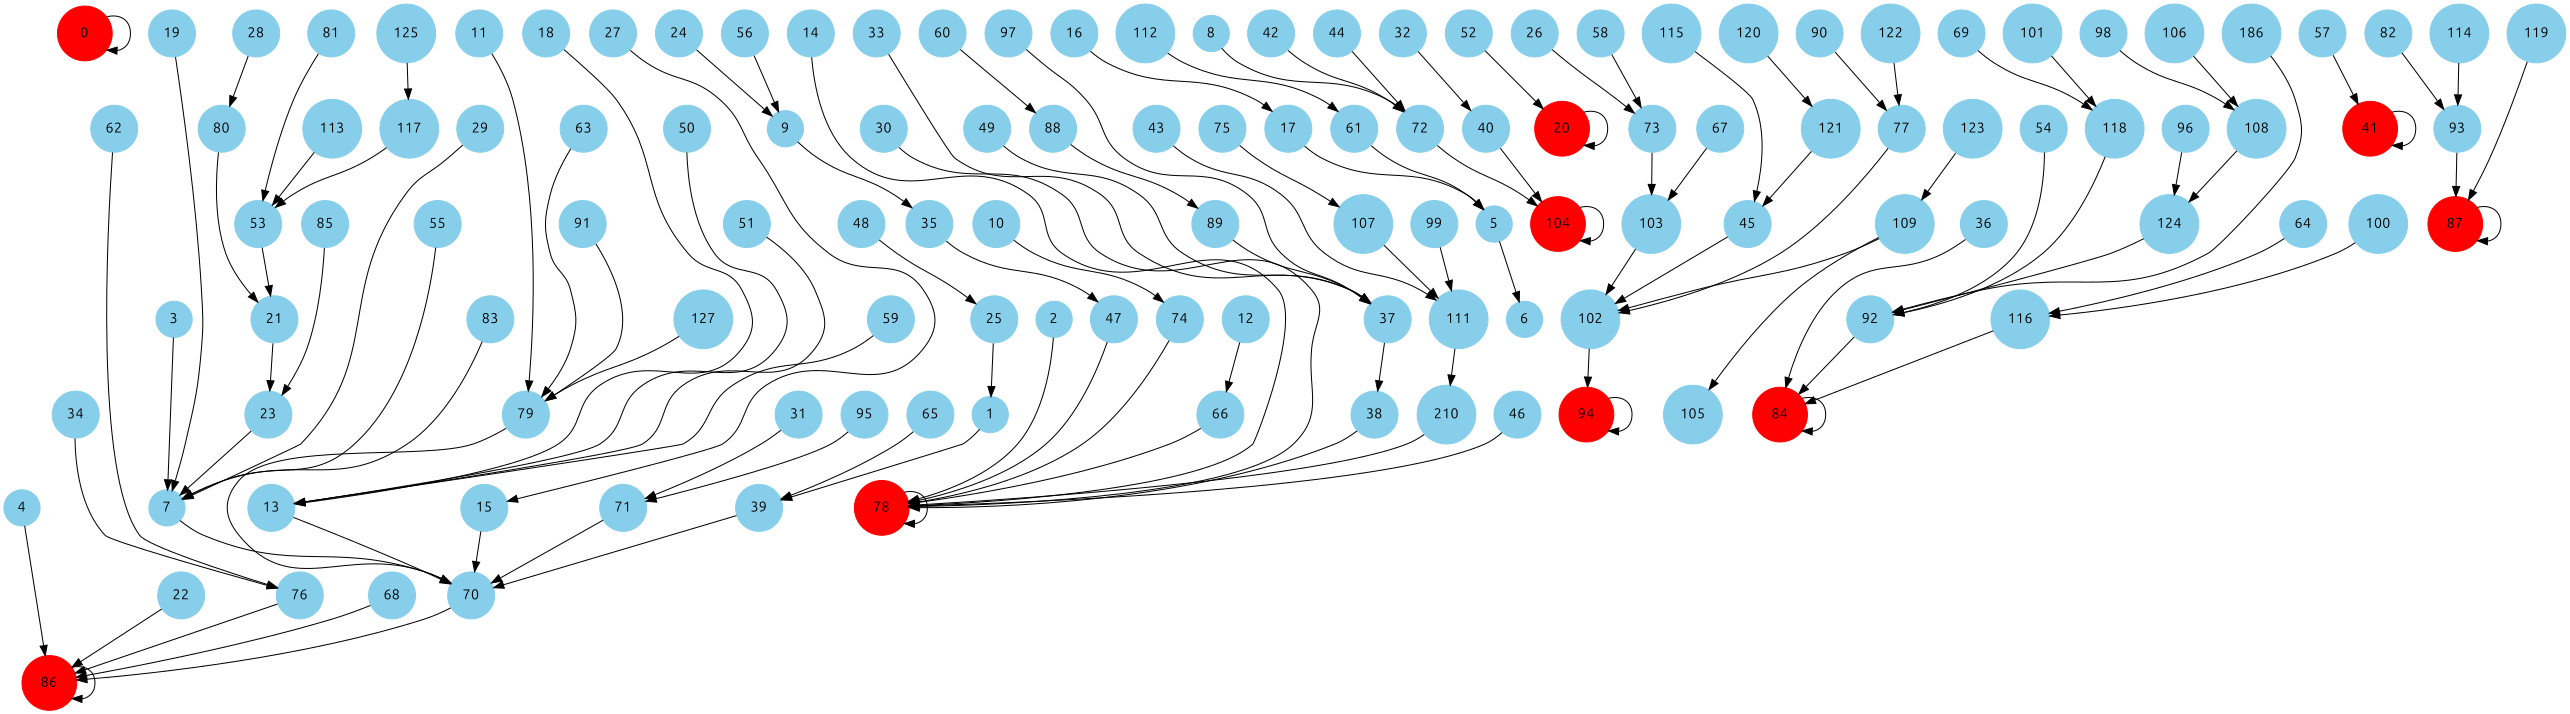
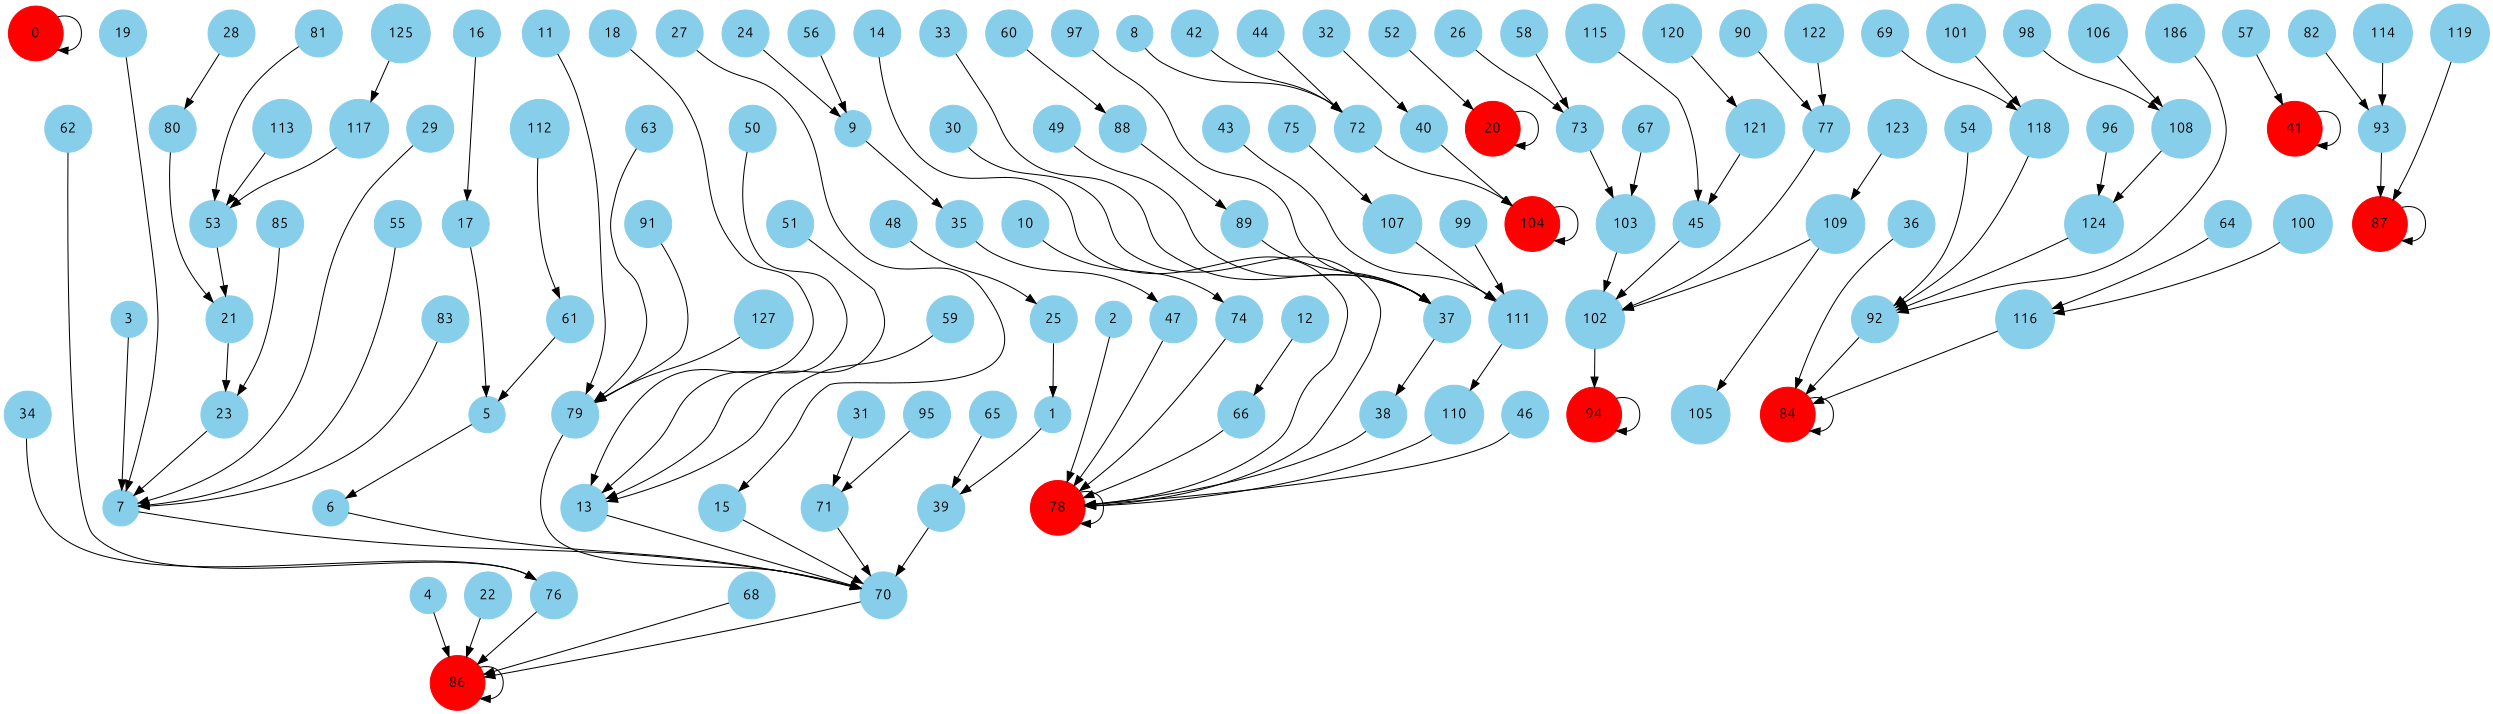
node "210": label "210" -> "110"
edge "6" -> "70": added
